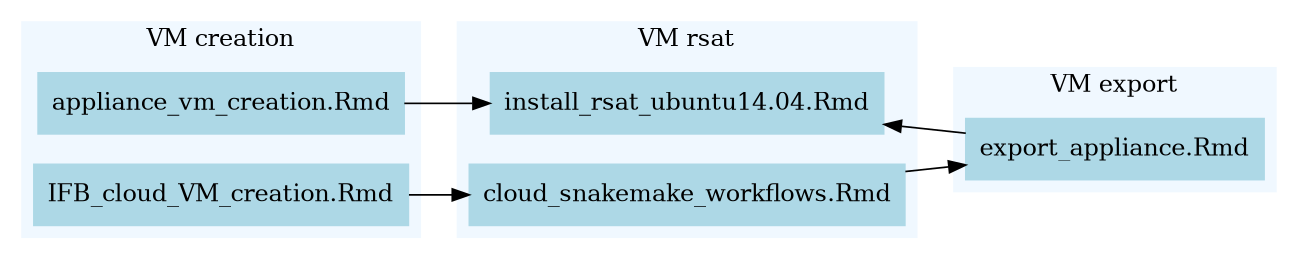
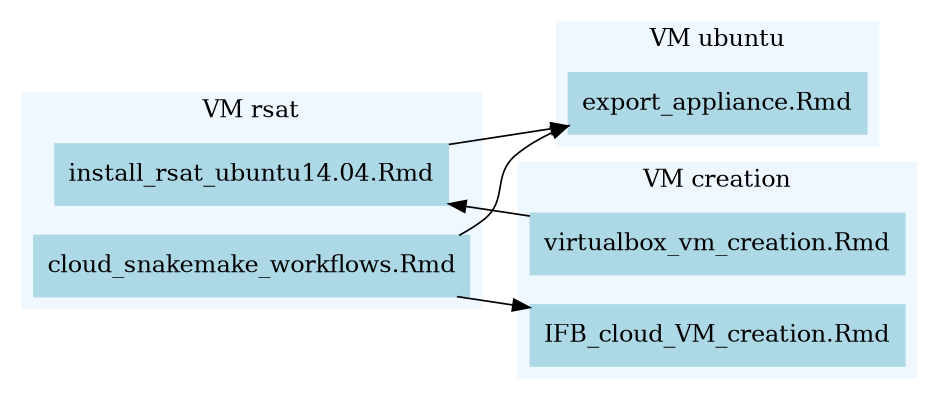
cluster "VM export": label "VM export" -> "VM ubuntu"
node "appliance_vm_creation.Rmd": label "appliance_vm_creation.Rmd" -> "virtualbox_vm_creation.Rmd"
edge "export_appliance.Rmd" -> "install_rsat_ubuntu14.04.Rmd": reversed
edge "IFB_cloud_VM_creation.Rmd" -> "cloud_snakemake_workflows.Rmd": reversed
